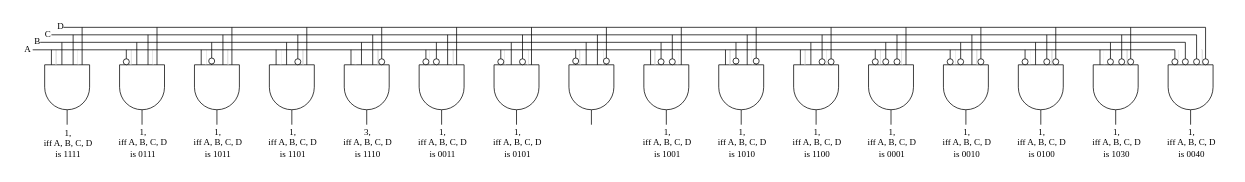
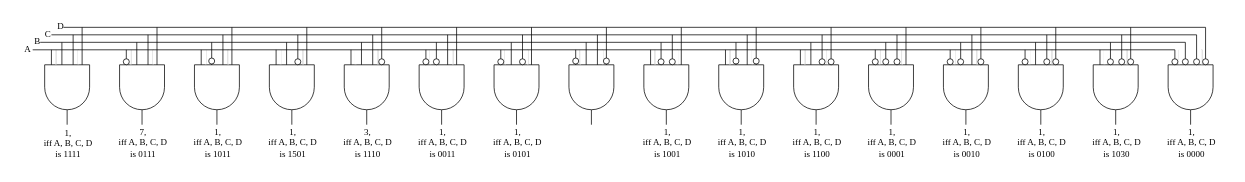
node "1, iff A, B, C, D is 0111": label "1, iff A, B, C, D is 0111" -> "7, iff A, B, C, D is 0111"
node "1, iff A, B, C, D is 1101": label "1, iff A, B, C, D is 1101" -> "1, iff A, B, C, D is 1501"
node "1, iff A, B, C, D is 0040": label "1, iff A, B, C, D is 0040" -> "1, iff A, B, C, D is 0000"
